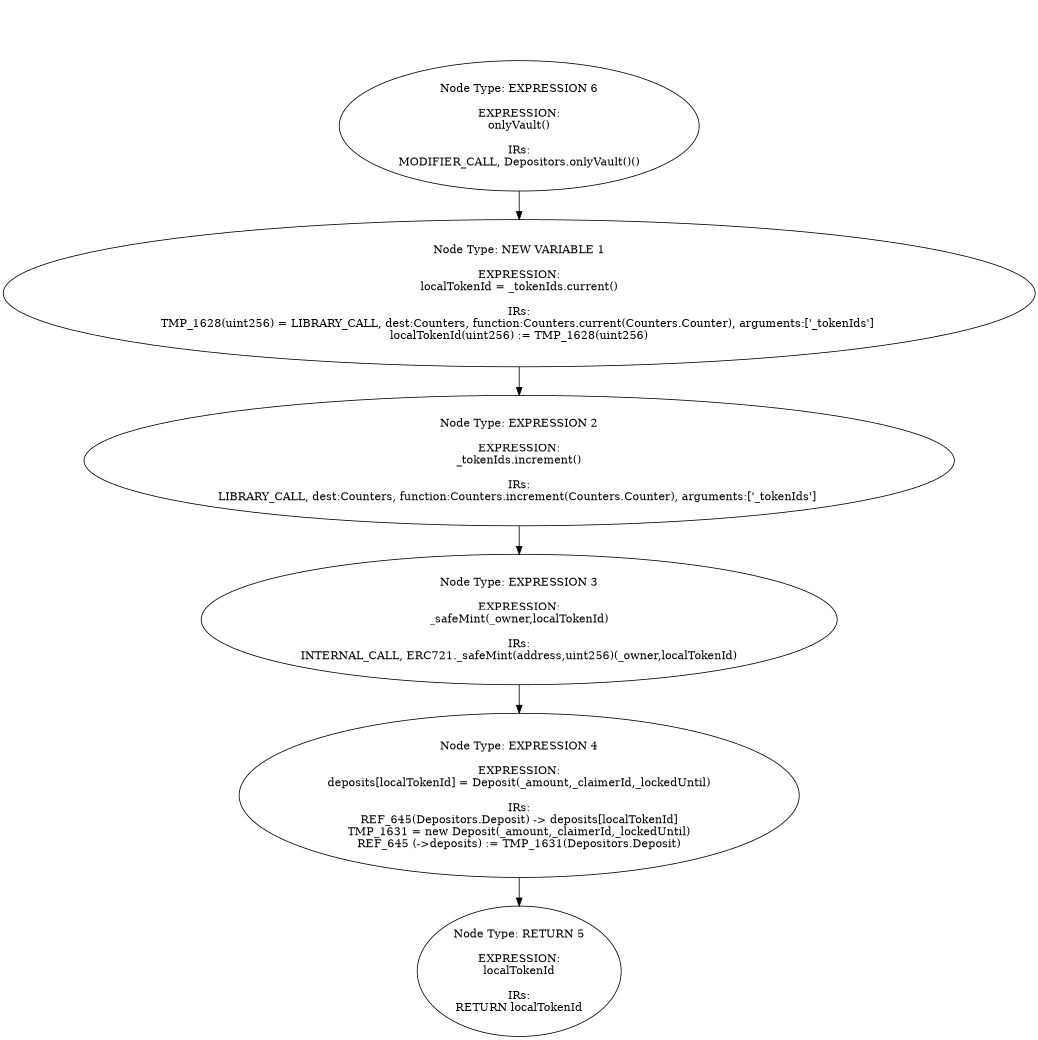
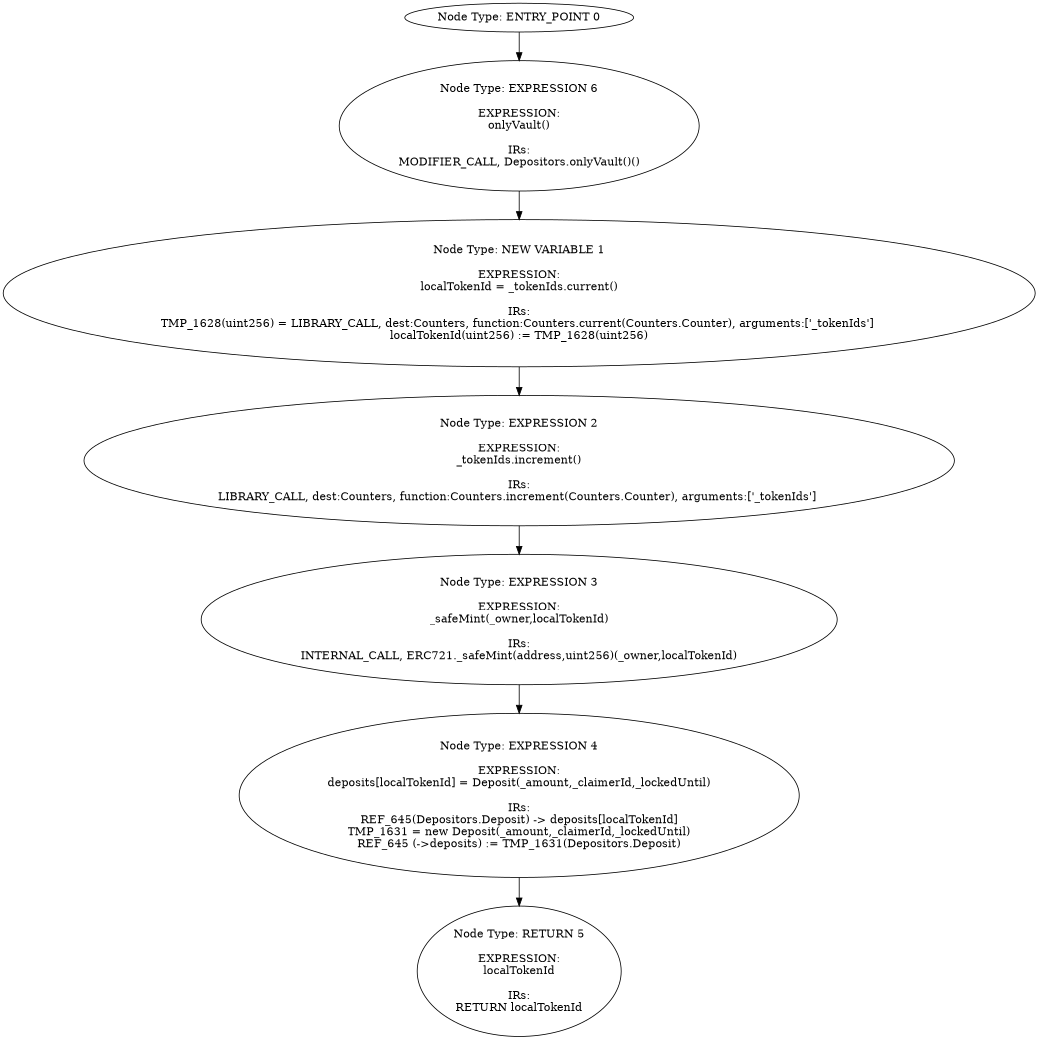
node "Node Type: ENTRY_POINT 0": added
